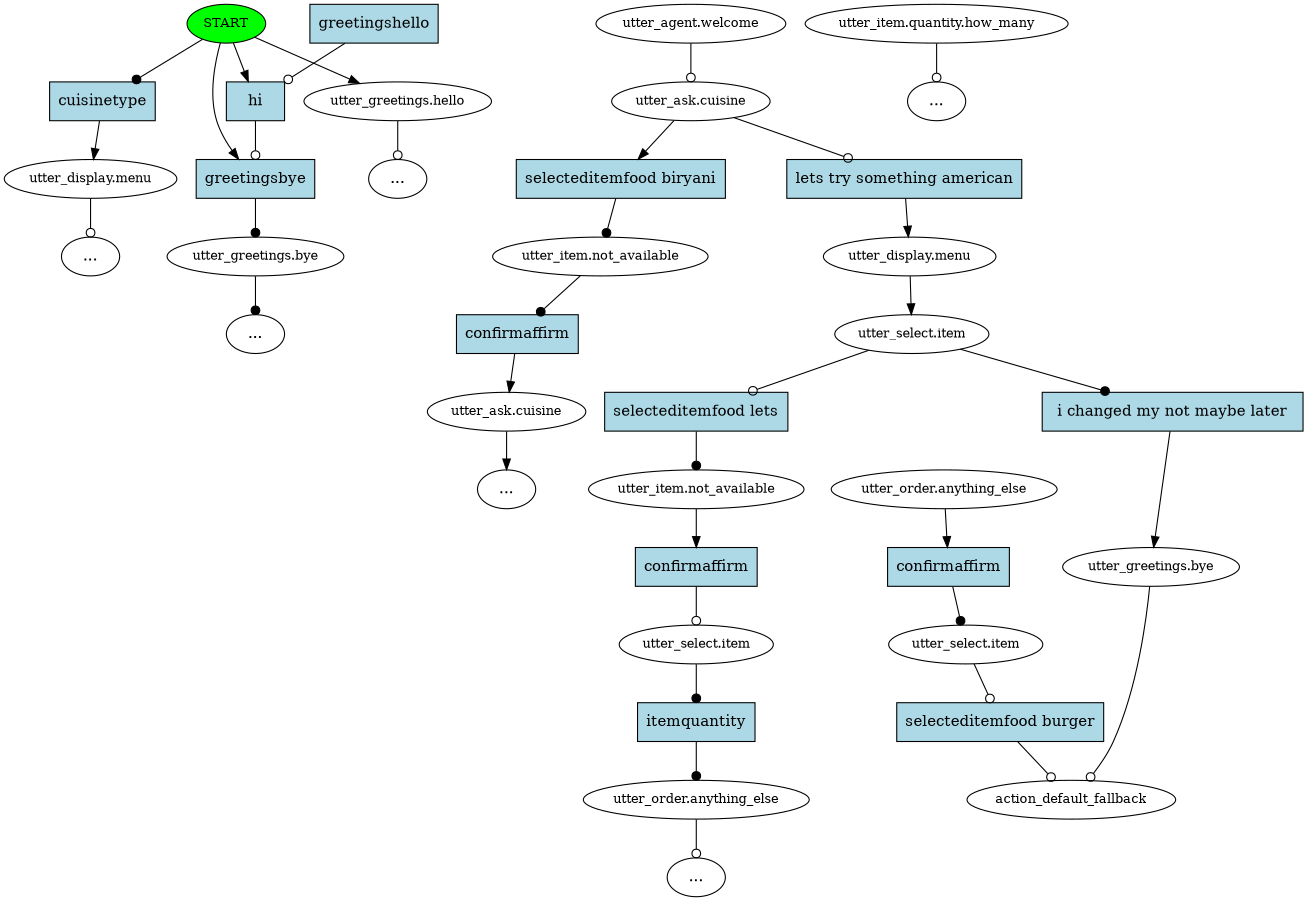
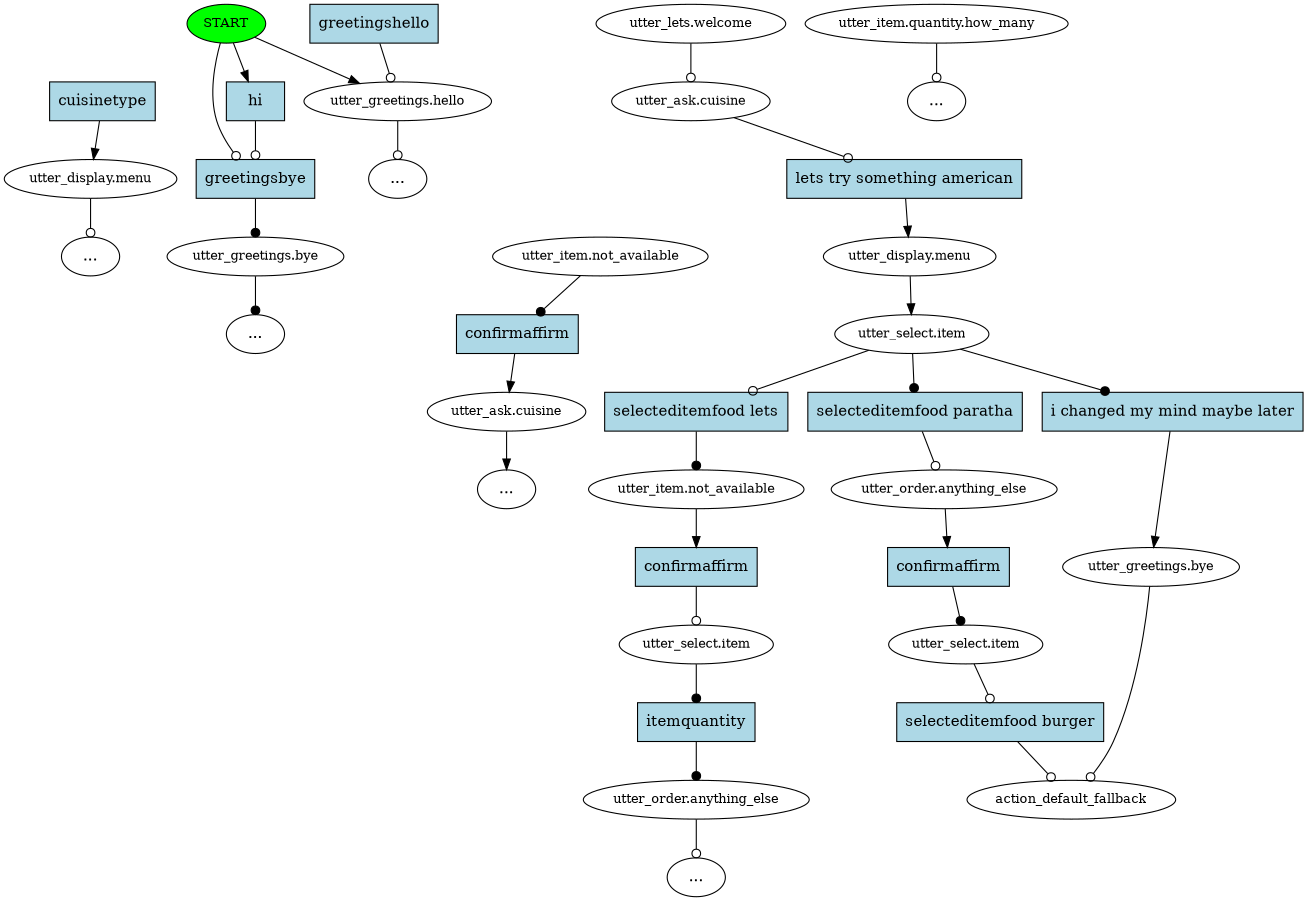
node "utter_agent.welcome": label "utter_agent.welcome" -> "utter_lets.welcome"
edge "START" -> "cuisinetype": removed
edge "greetingshello" -> "hi": now "greetingshello" -> "utter_greetings.hello"
edge "START" -> "greetingsbye": arrowhead normal -> odot
node "selecteditemfood biryani": removed
node "selecteditemfood paratha": added
node "i changed my not maybe later": label "i changed my not maybe later" -> "i changed my mind maybe later"
